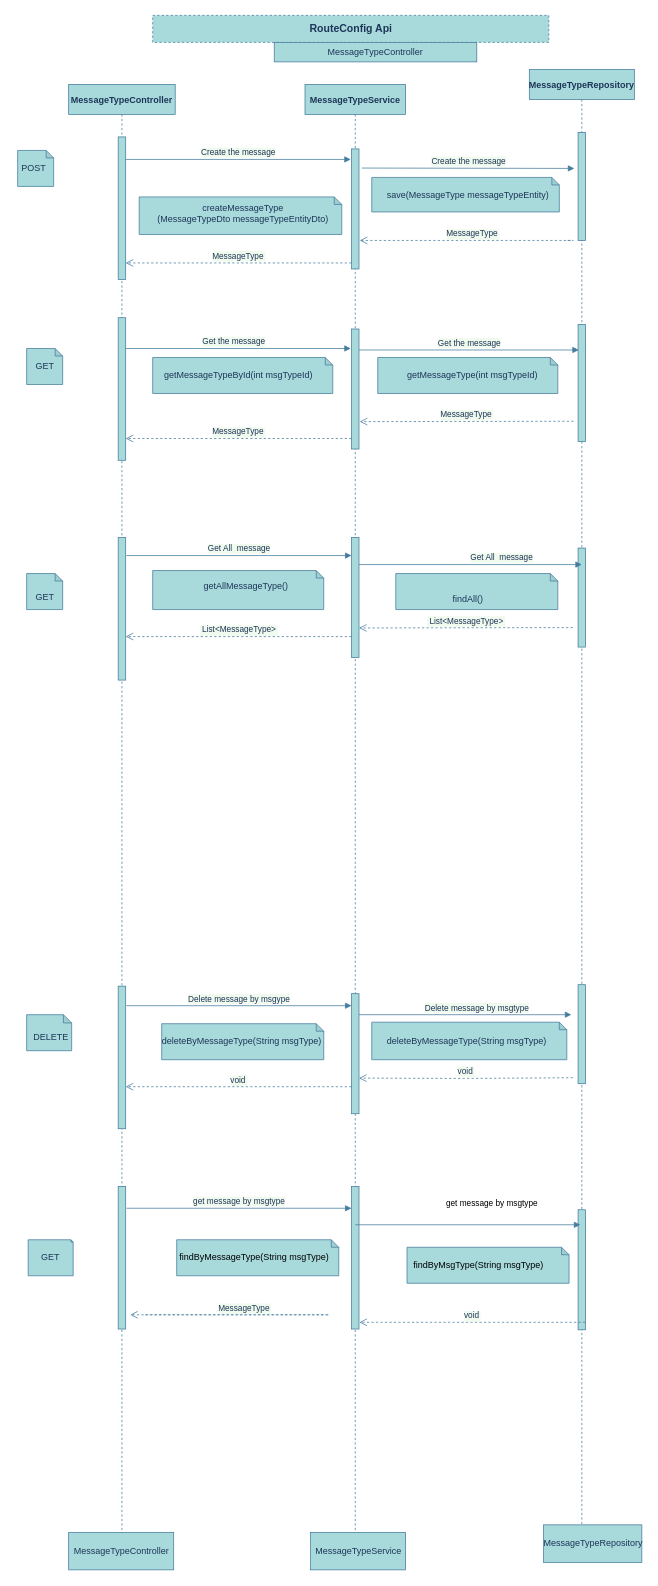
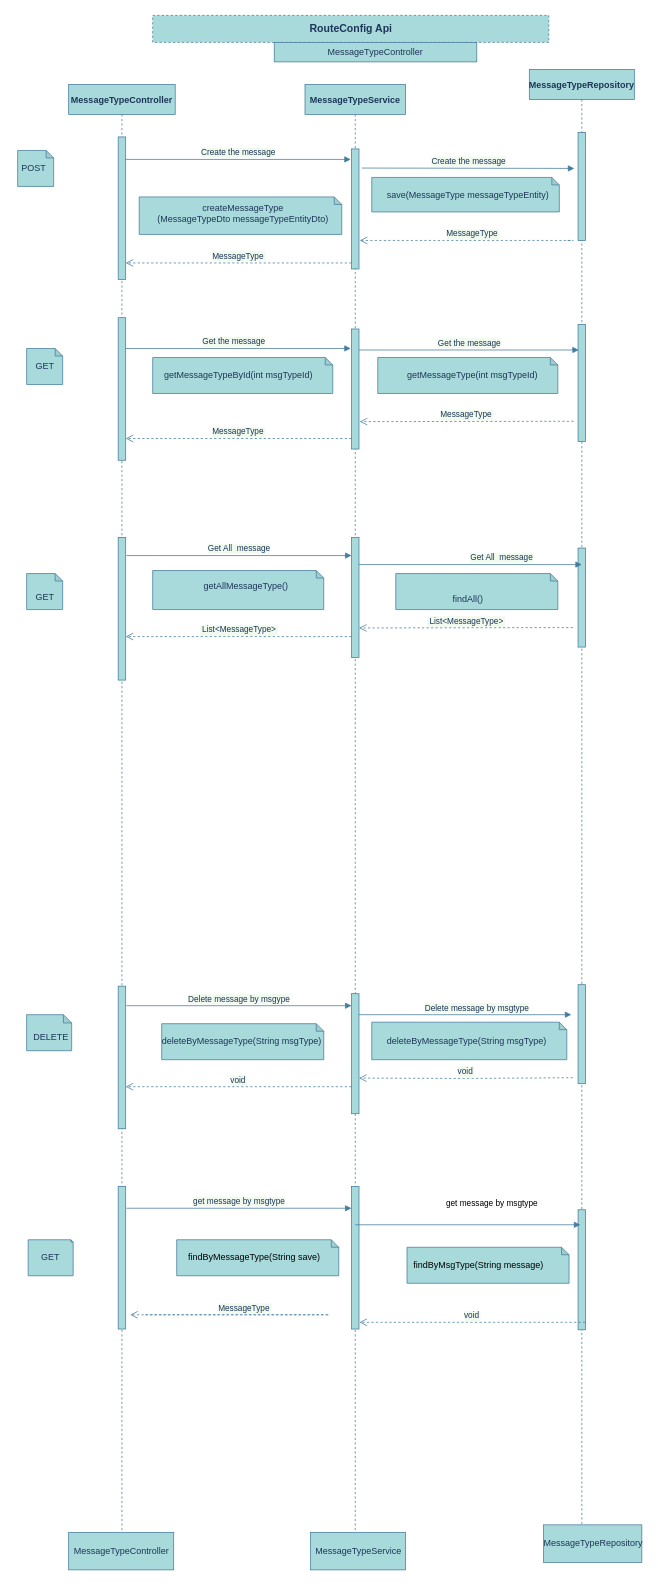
node "findByMessageType(String msgType)": label "findByMessageType(String msgType)" -> "findByMessageType(String save)"
node "findByMsgType(String msgType)": label "findByMsgType(String msgType)" -> "findByMsgType(String message)"
